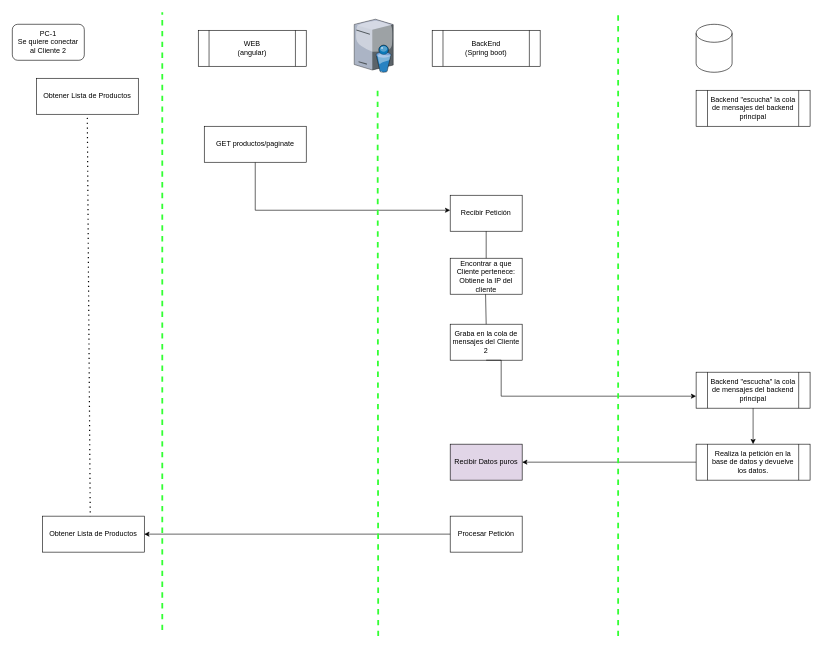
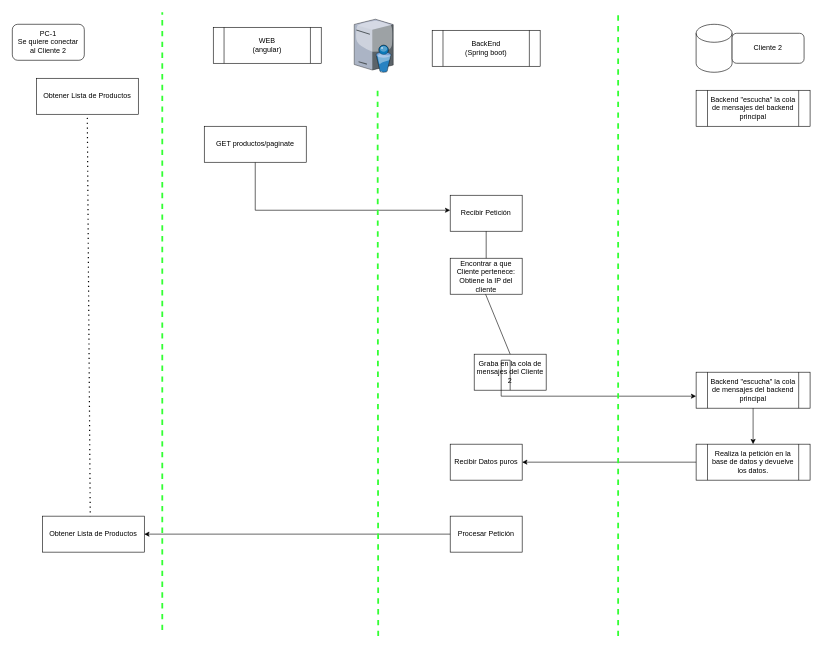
node "WEB (angular)": moved (252, 48) -> (267, 45)
node "Cliente 2": added
node "Graba en la cola de mensajes del Cliente 2": moved (486, 342) -> (510, 372)
node "Recibir Datos puros": fillcolor #e1d5e7 -> #ffffff
